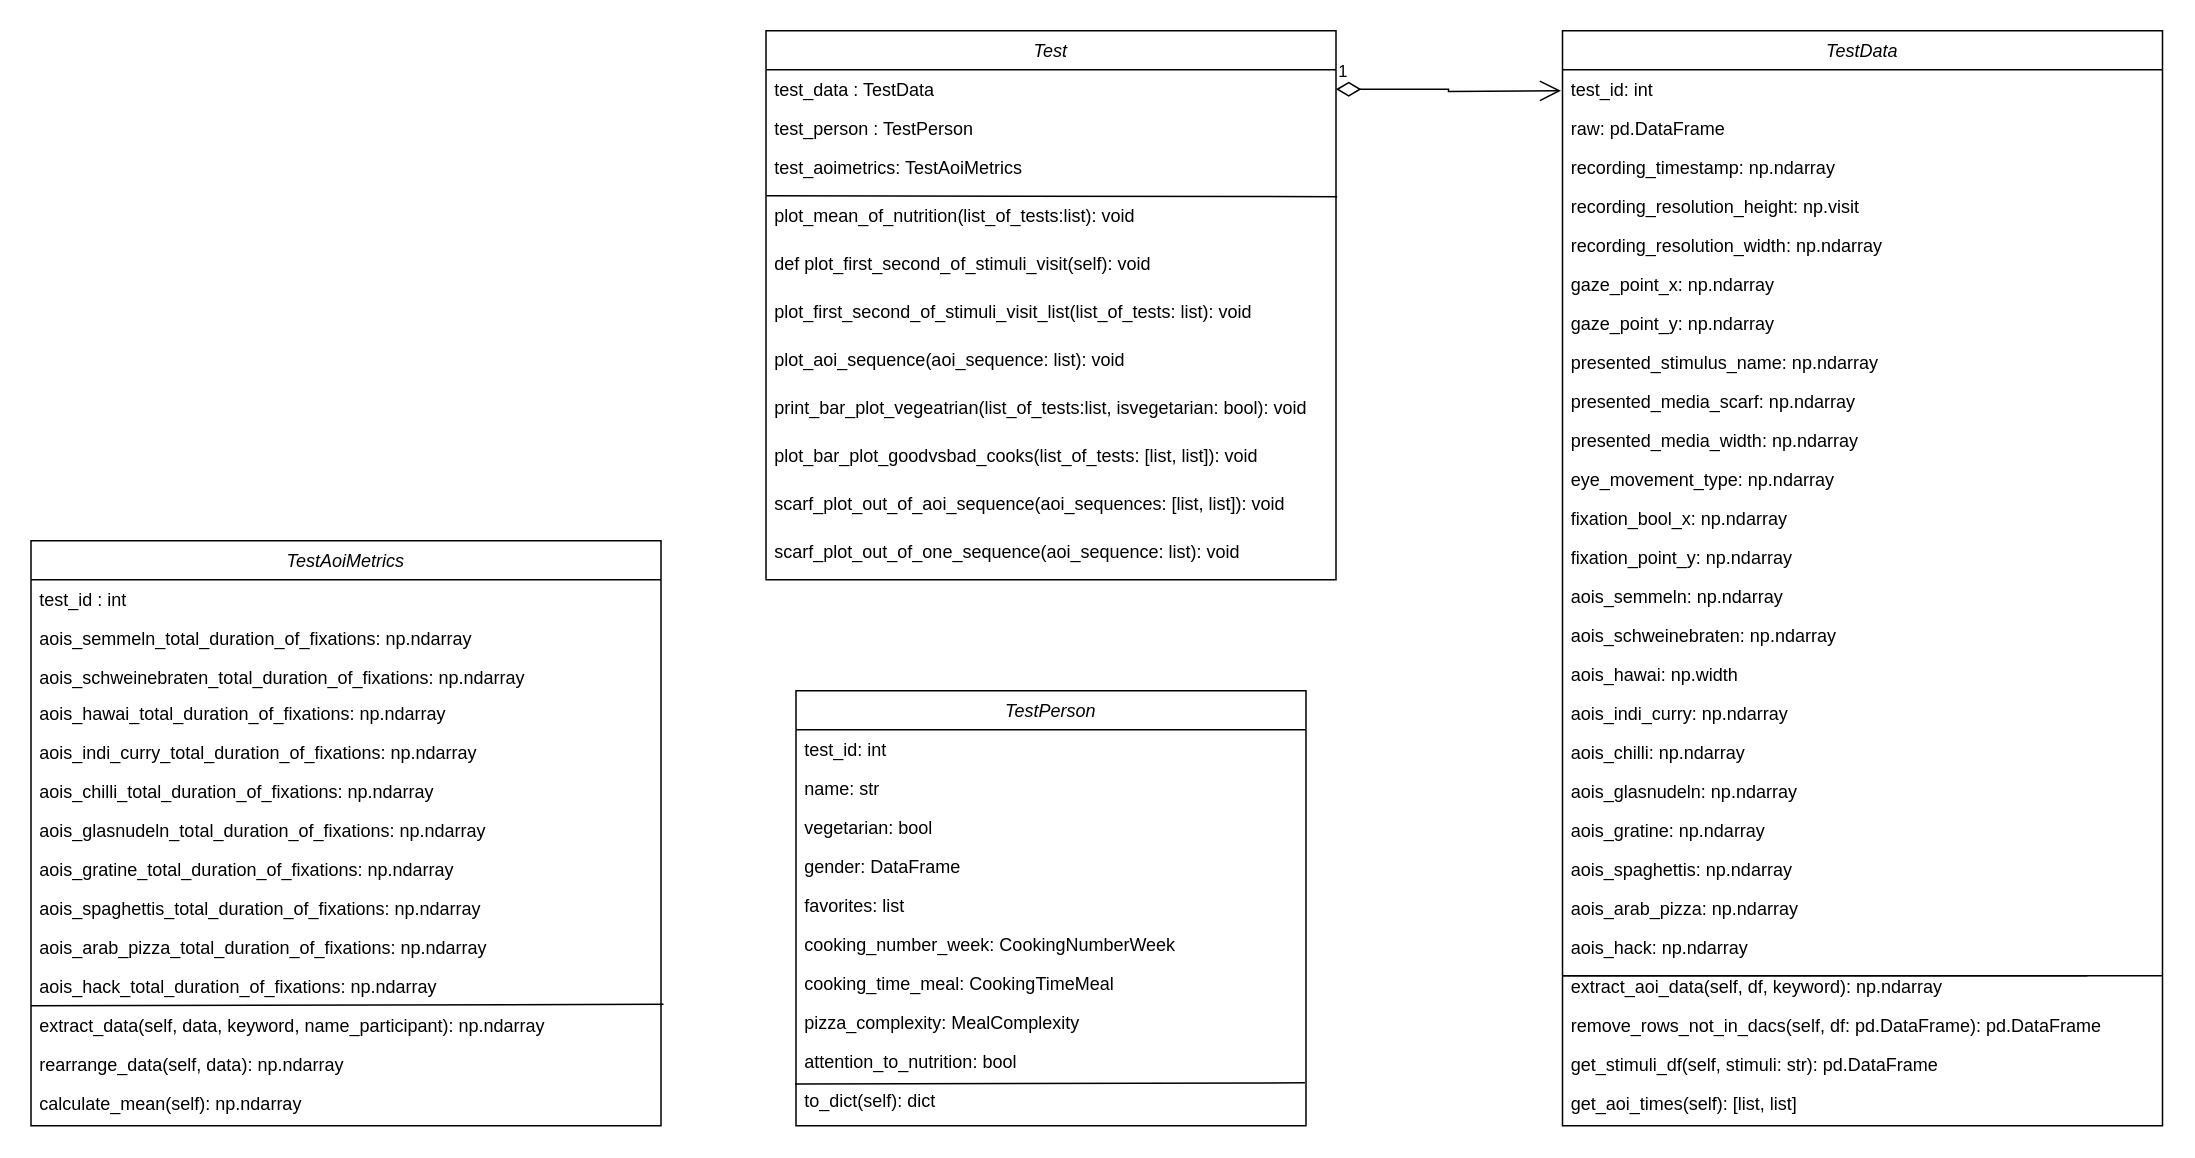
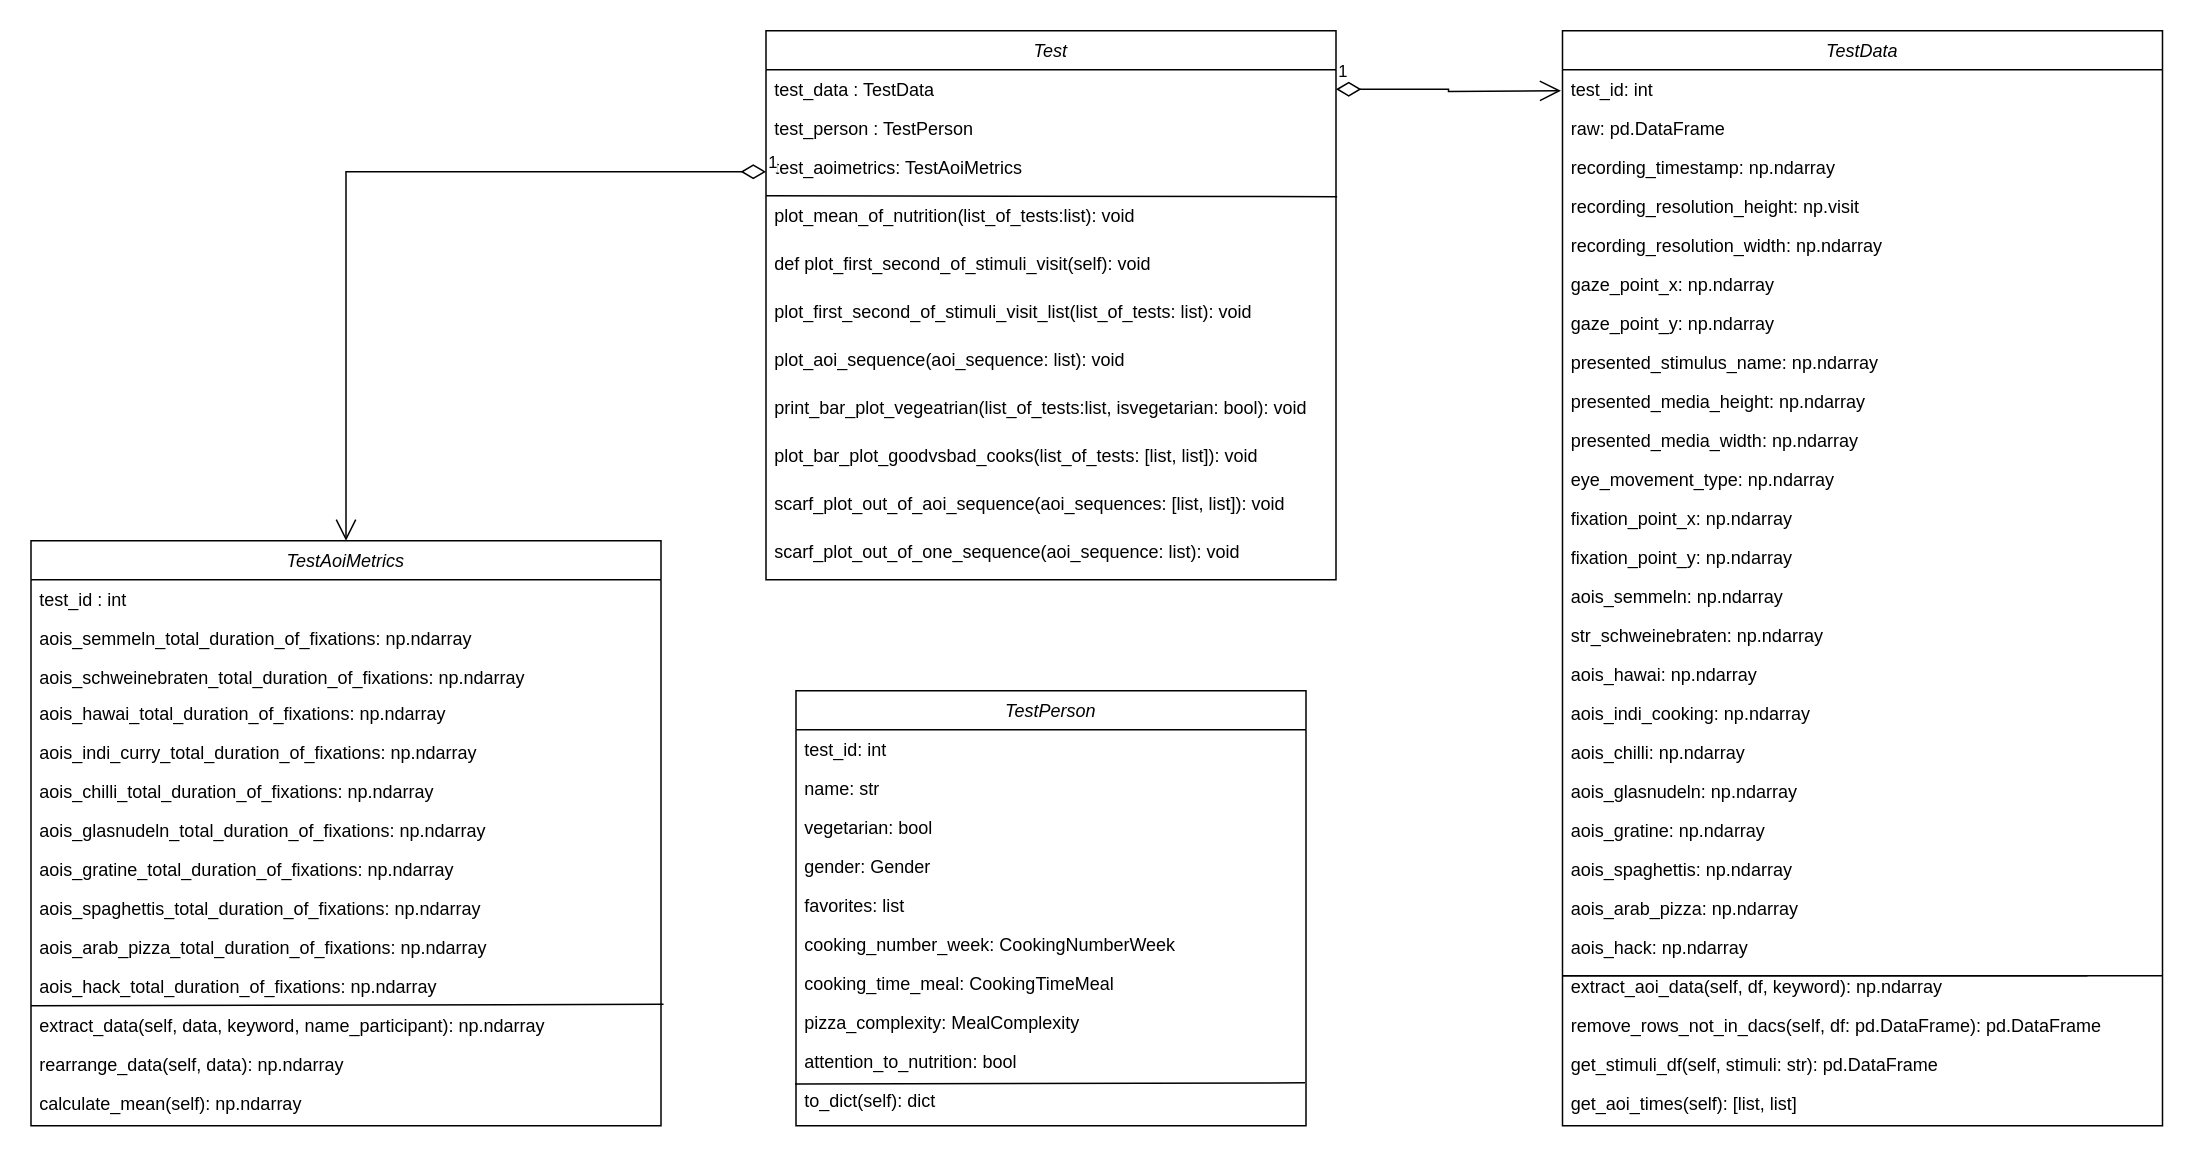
edge "test_aoimetrics: TestAoiMetrics" -- "TestAoiMetrics": added, label "1"
node "presented_media_scarf: np.ndarray": label "presented_media_scarf: np.ndarray" -> "presented_media_height: np.ndarray"
node "fixation_bool_x: np.ndarray": label "fixation_bool_x: np.ndarray" -> "fixation_point_x: np.ndarray"
node "aois_schweinebraten: np.ndarray": label "aois_schweinebraten: np.ndarray" -> "str_schweinebraten: np.ndarray"
node "aois_hawai: np.width": label "aois_hawai: np.width" -> "aois_hawai: np.ndarray"
node "aois_indi_curry: np.ndarray": label "aois_indi_curry: np.ndarray" -> "aois_indi_cooking: np.ndarray"
node "gender: DataFrame": label "gender: DataFrame" -> "gender: Gender"
